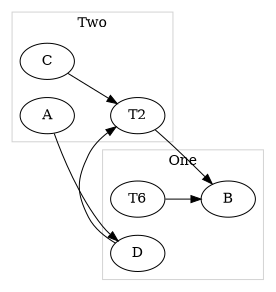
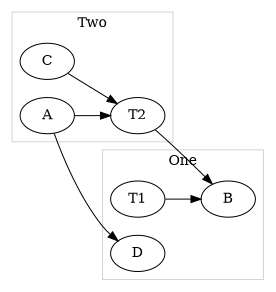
edge "D" -> "T2": now "A" -> "T2"
node "T6": label "T6" -> "T1"
